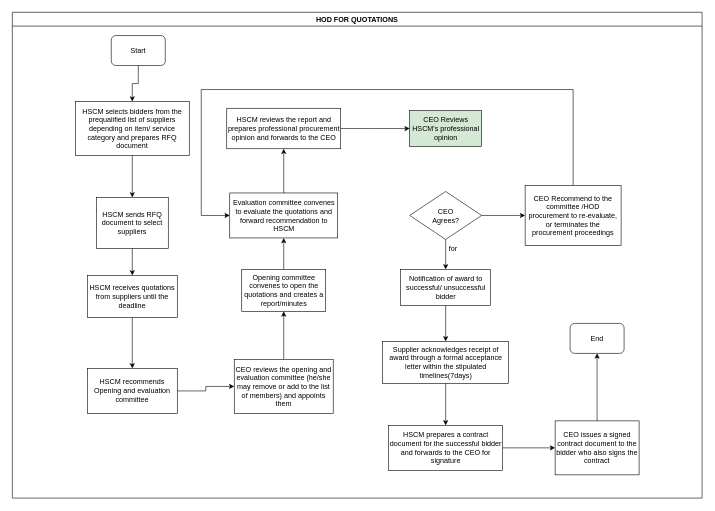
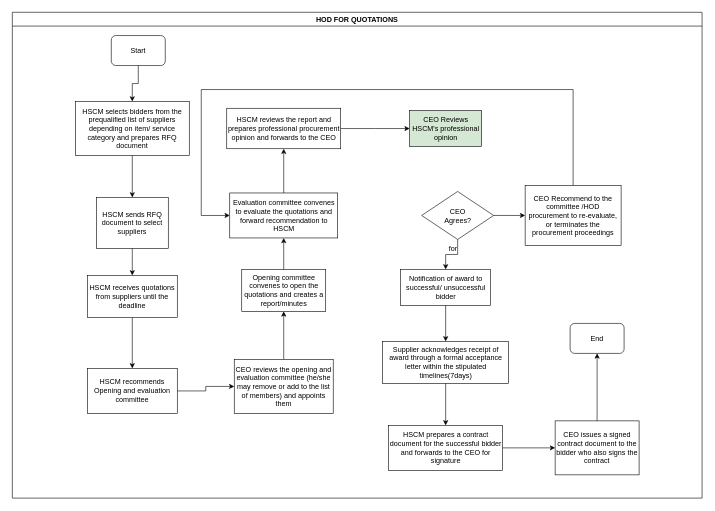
node "CEO Agrees?": moved (446, 216) -> (458, 216)
